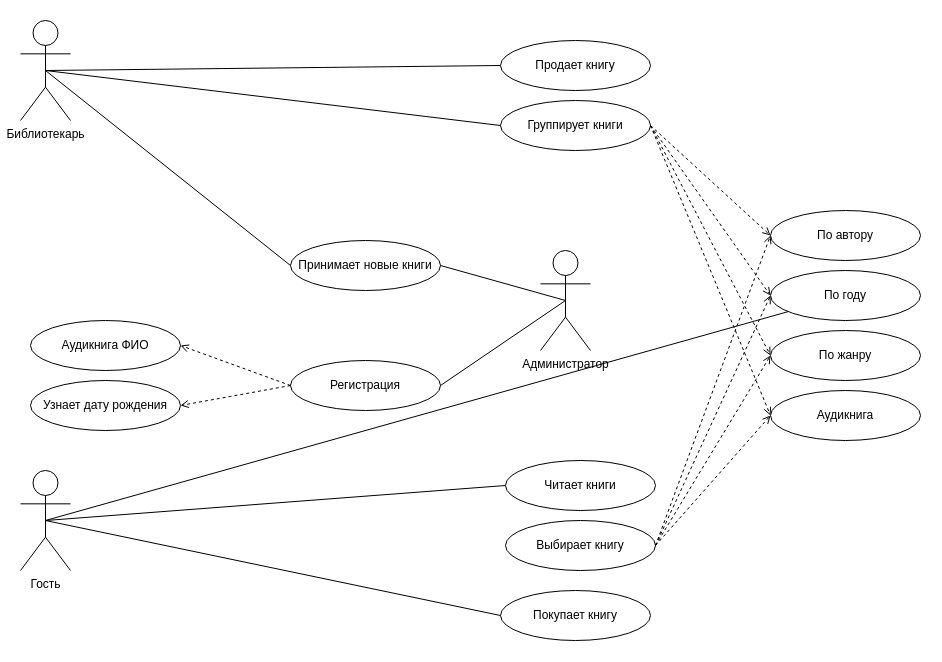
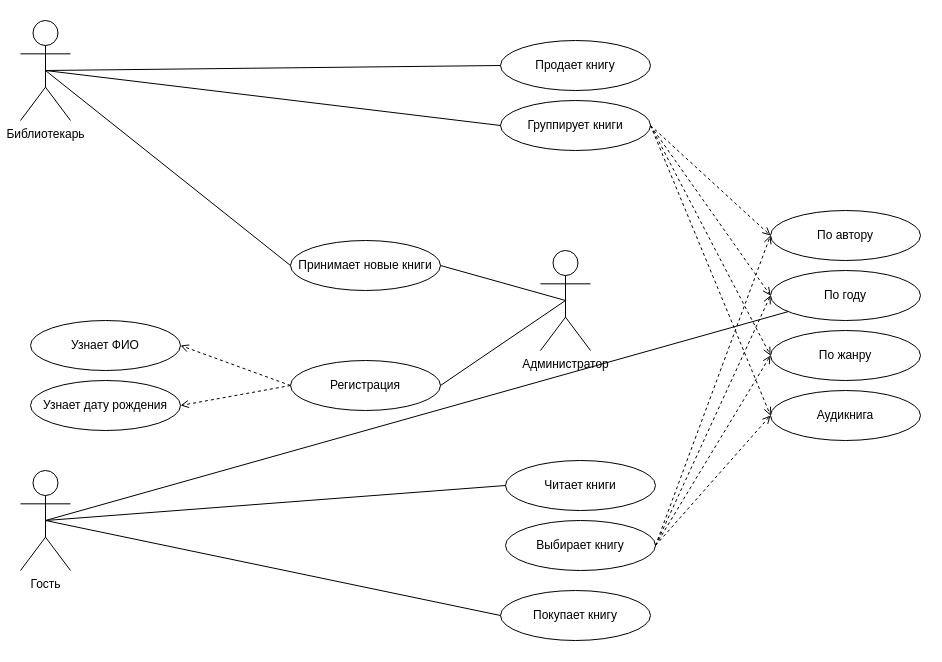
node "Аудикнига ФИО": label "Аудикнига ФИО" -> "Узнает ФИО"
